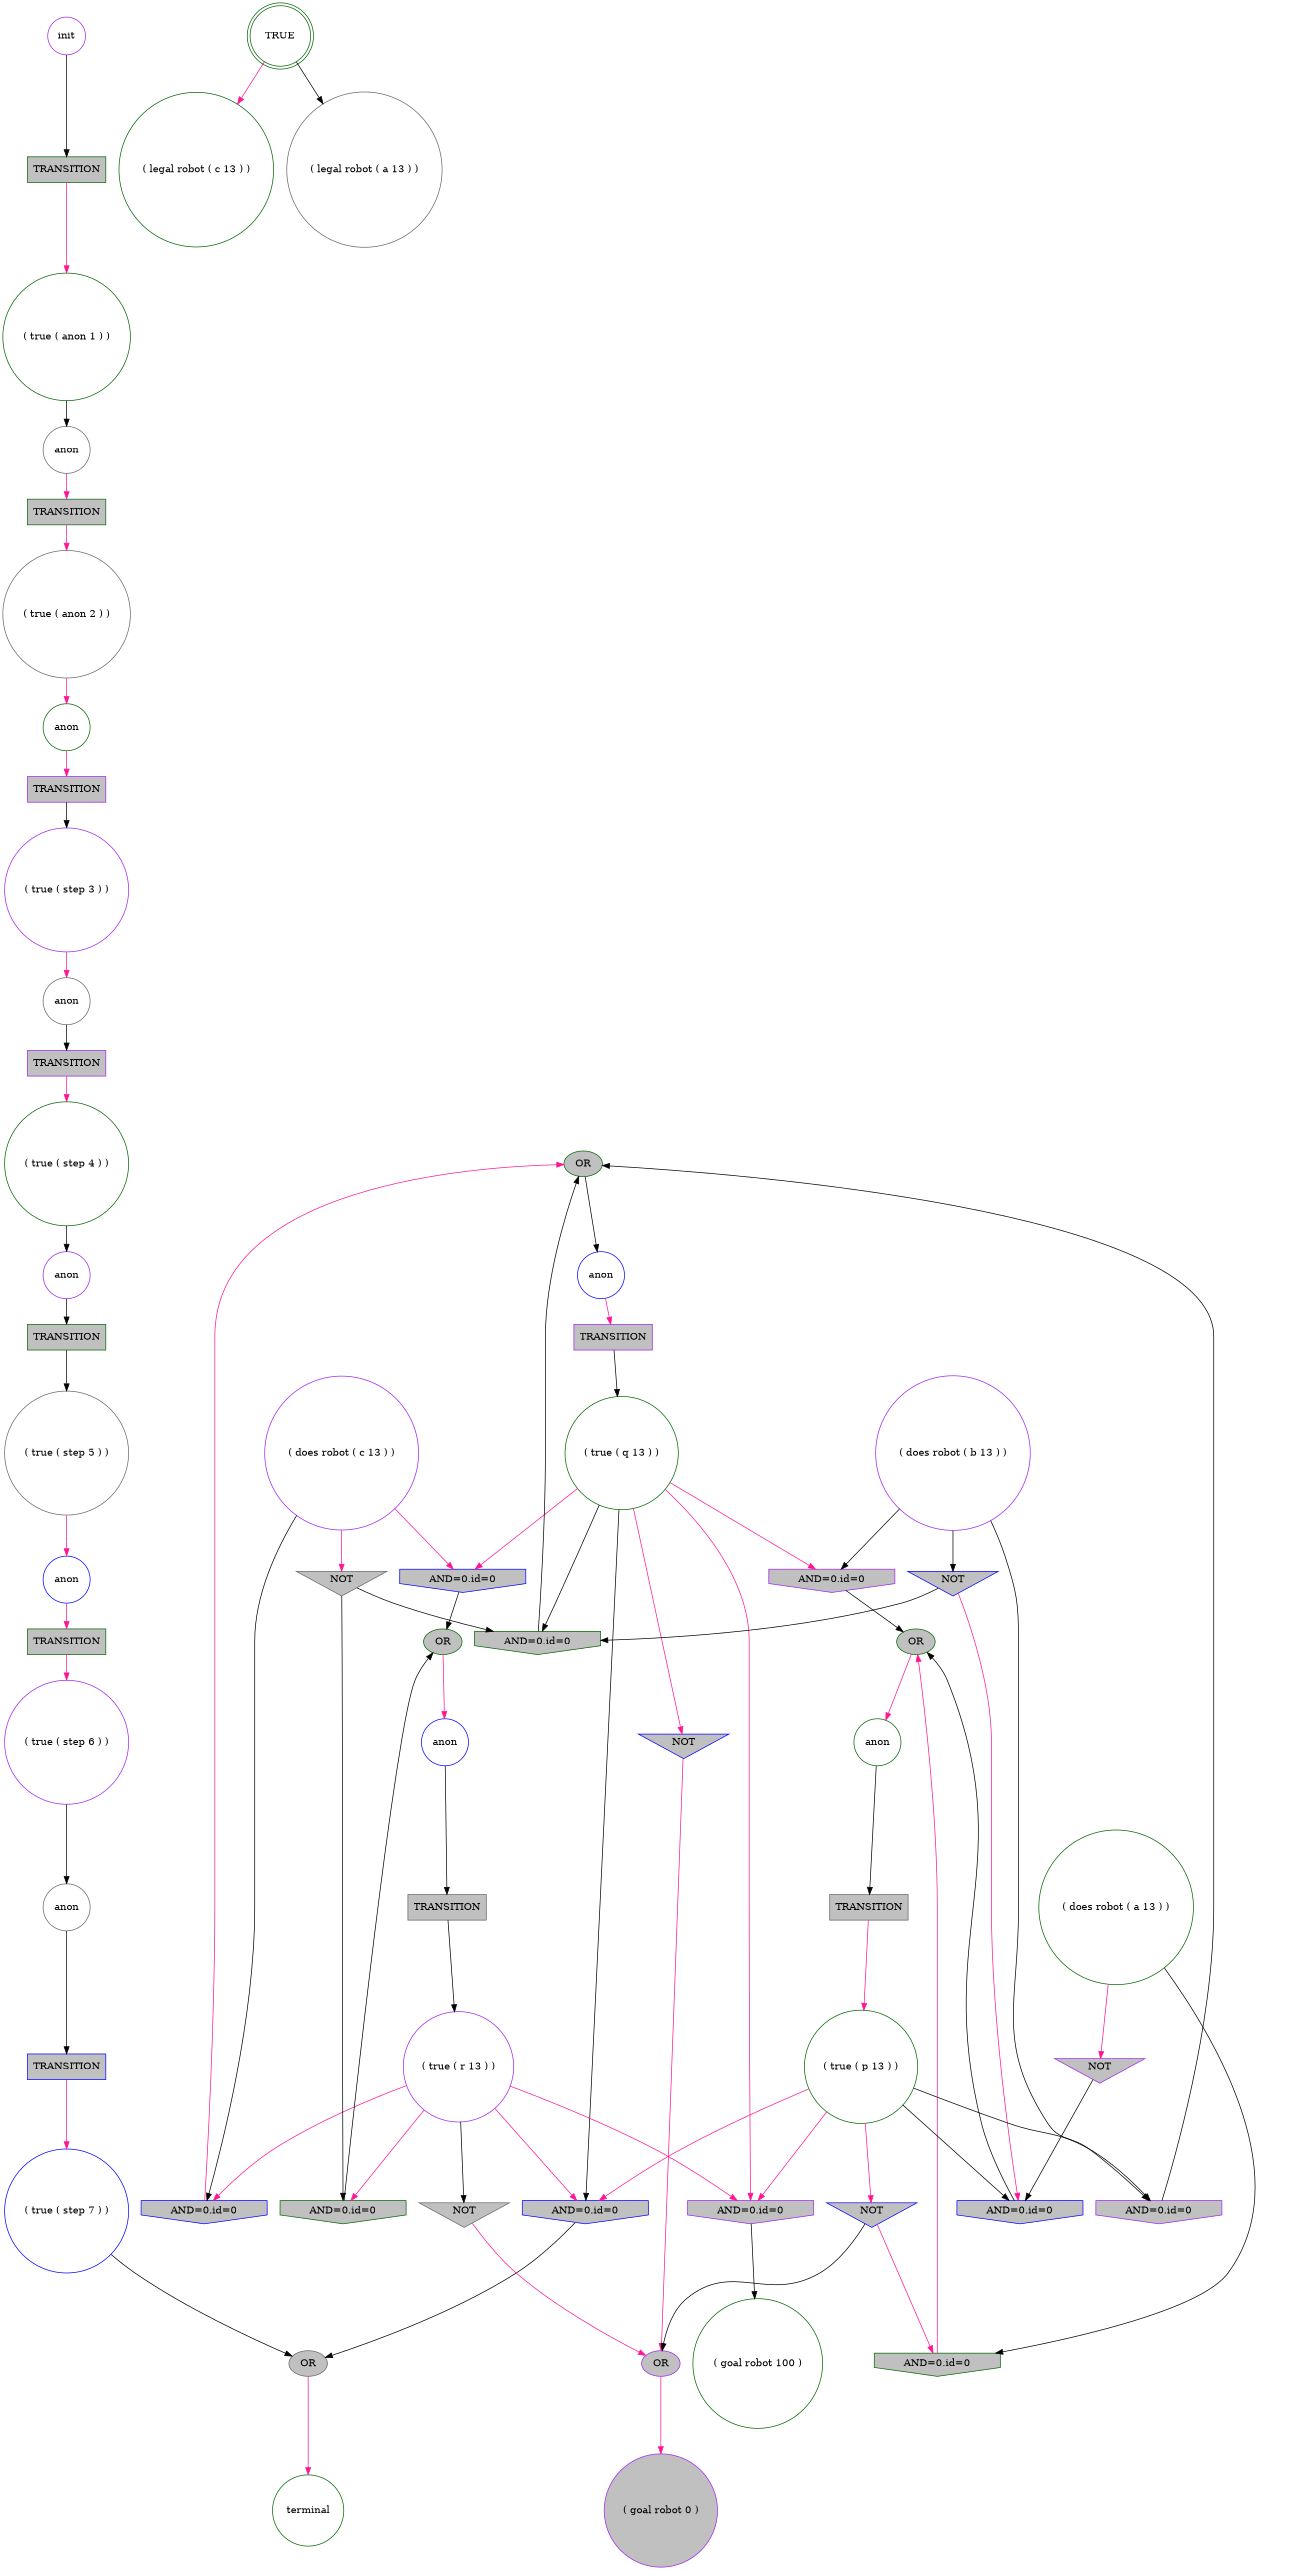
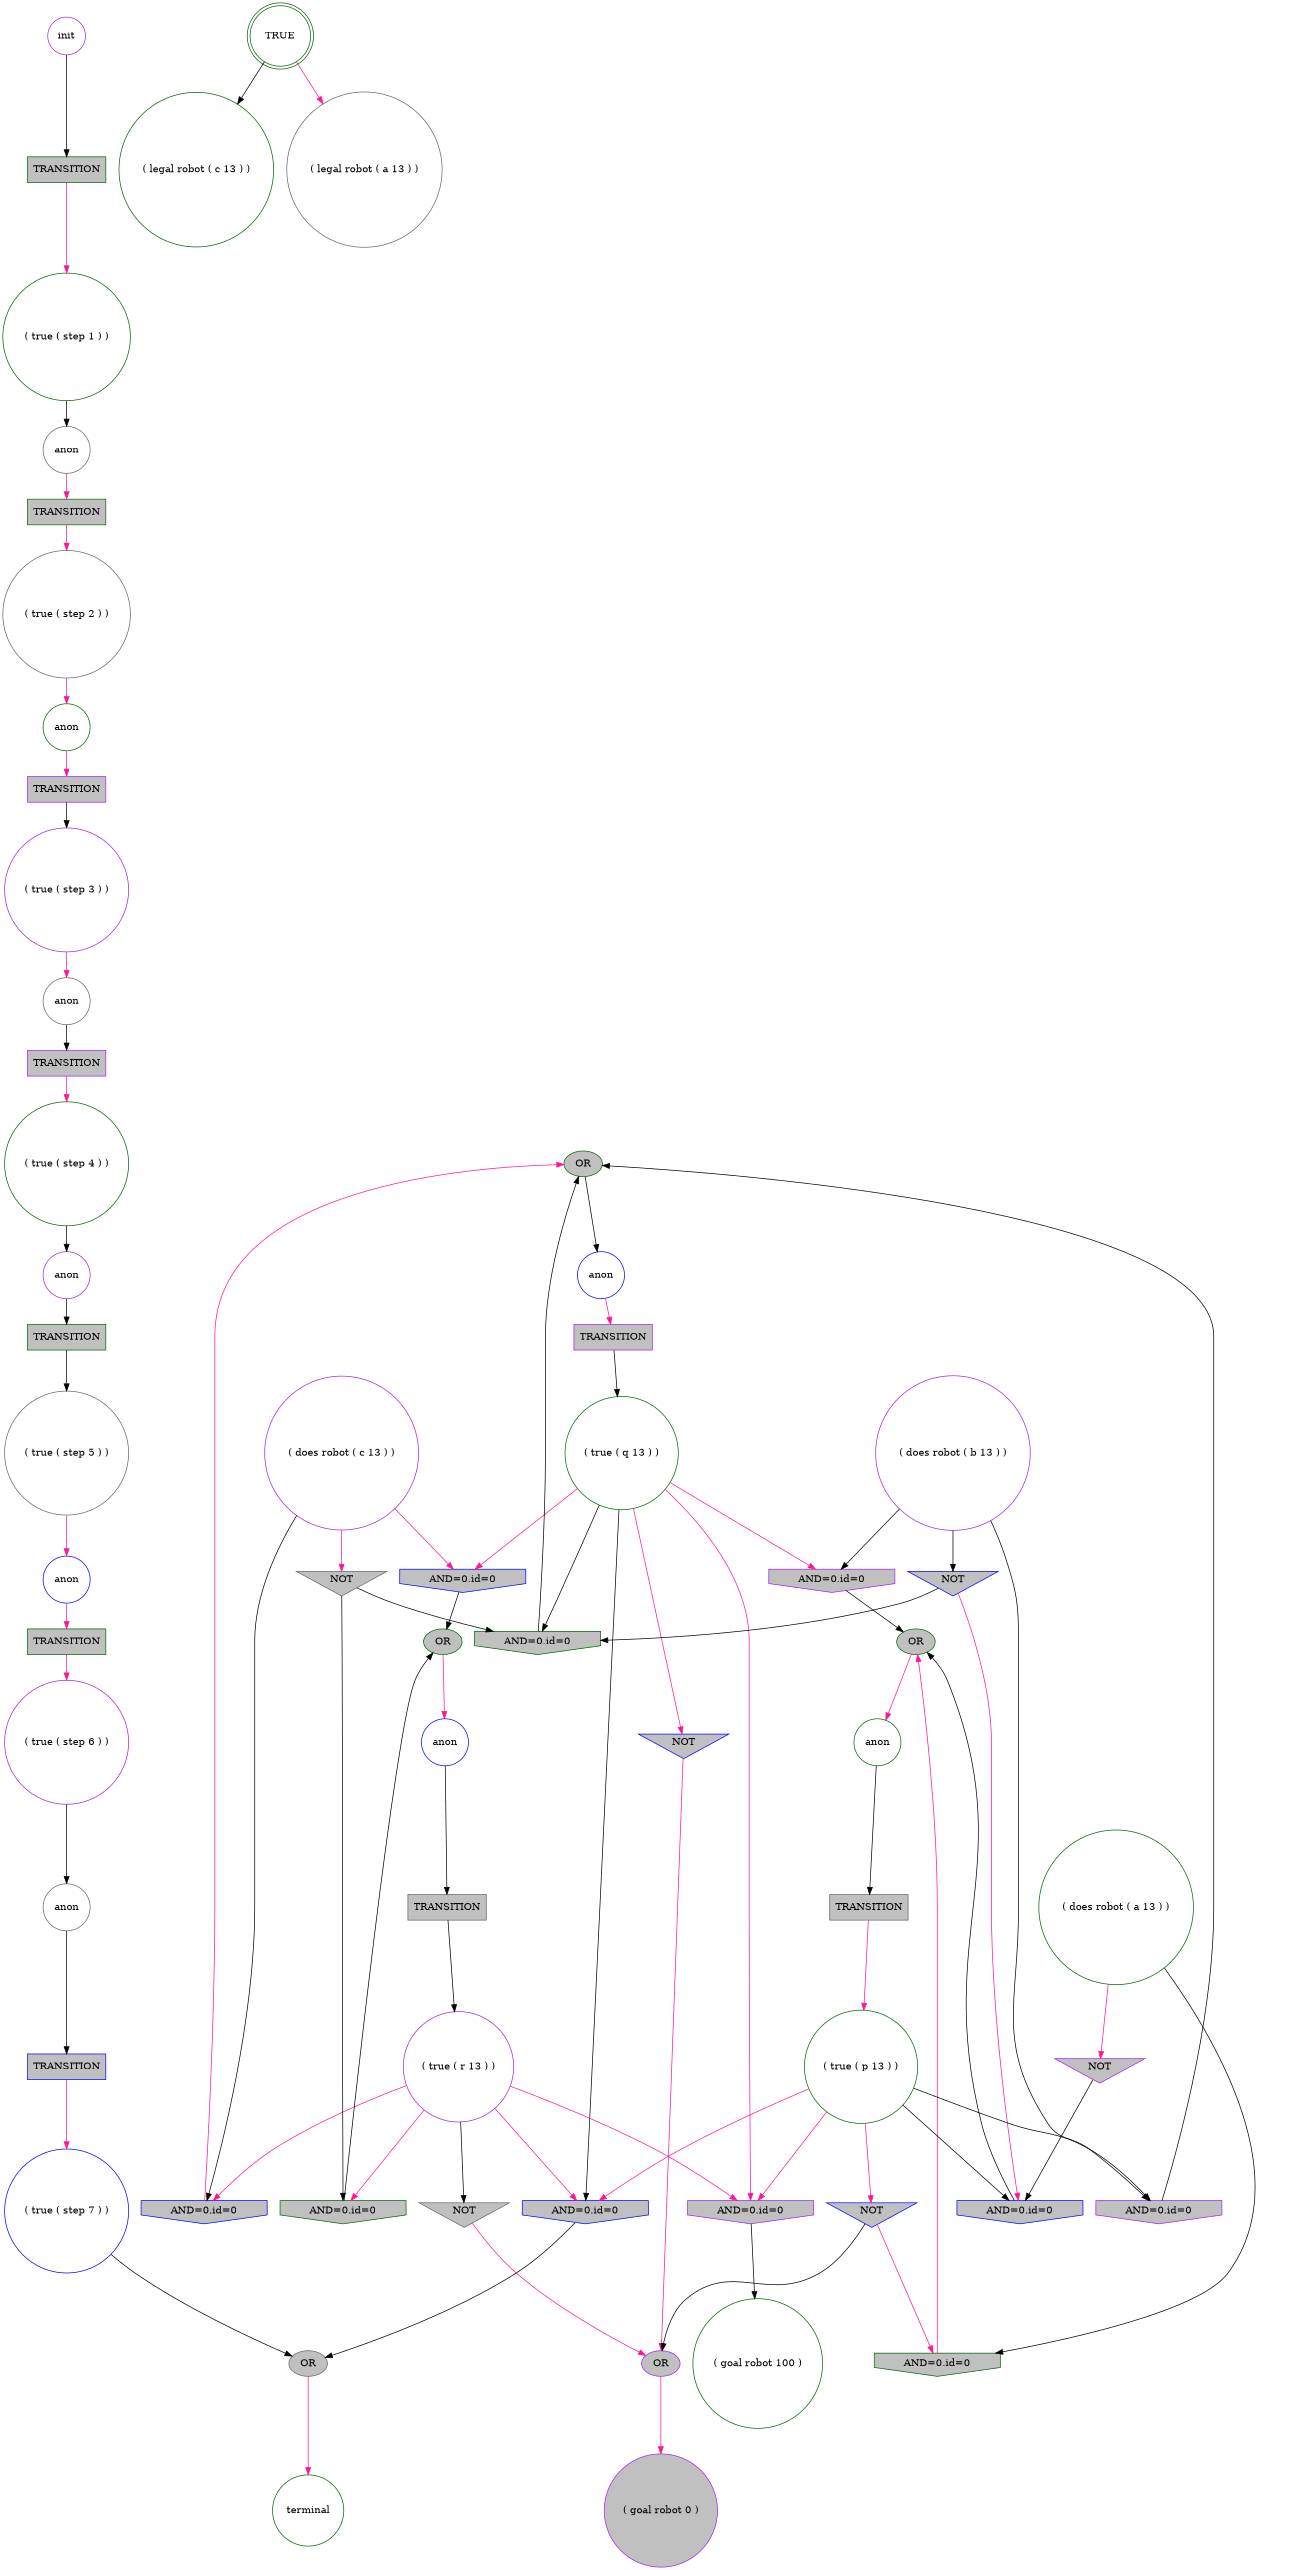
edge "TRUE" -> "( legal robot ( c 13 ) )": color deeppink -> black
edge "TRUE" -> "( legal robot ( a 13 ) )": color black -> deeppink
node "( true ( anon 1 ) )": label "( true ( anon 1 ) )" -> "( true ( step 1 ) )"
node "( true ( anon 2 ) )": label "( true ( anon 2 ) )" -> "( true ( step 2 ) )"
